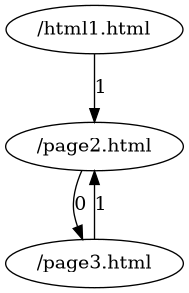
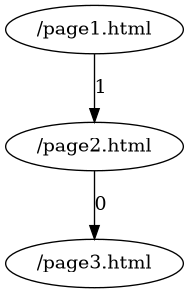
node "/html1.html": label "/html1.html" -> "/page1.html"
edge "/page3.html" -> "/page2.html": removed, label "1"
